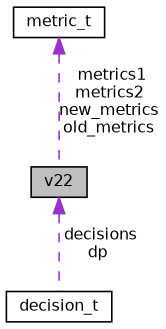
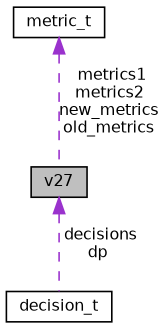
node "v22": label "v22" -> "v27"
